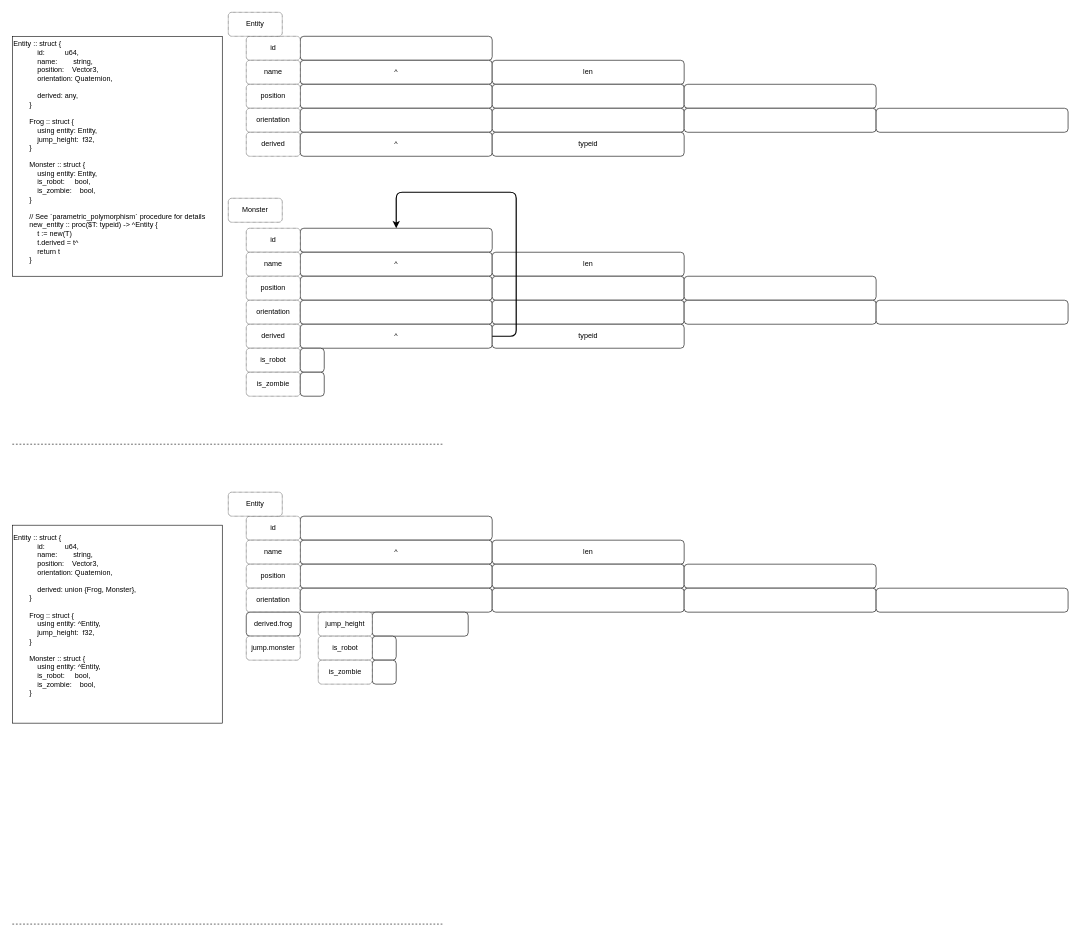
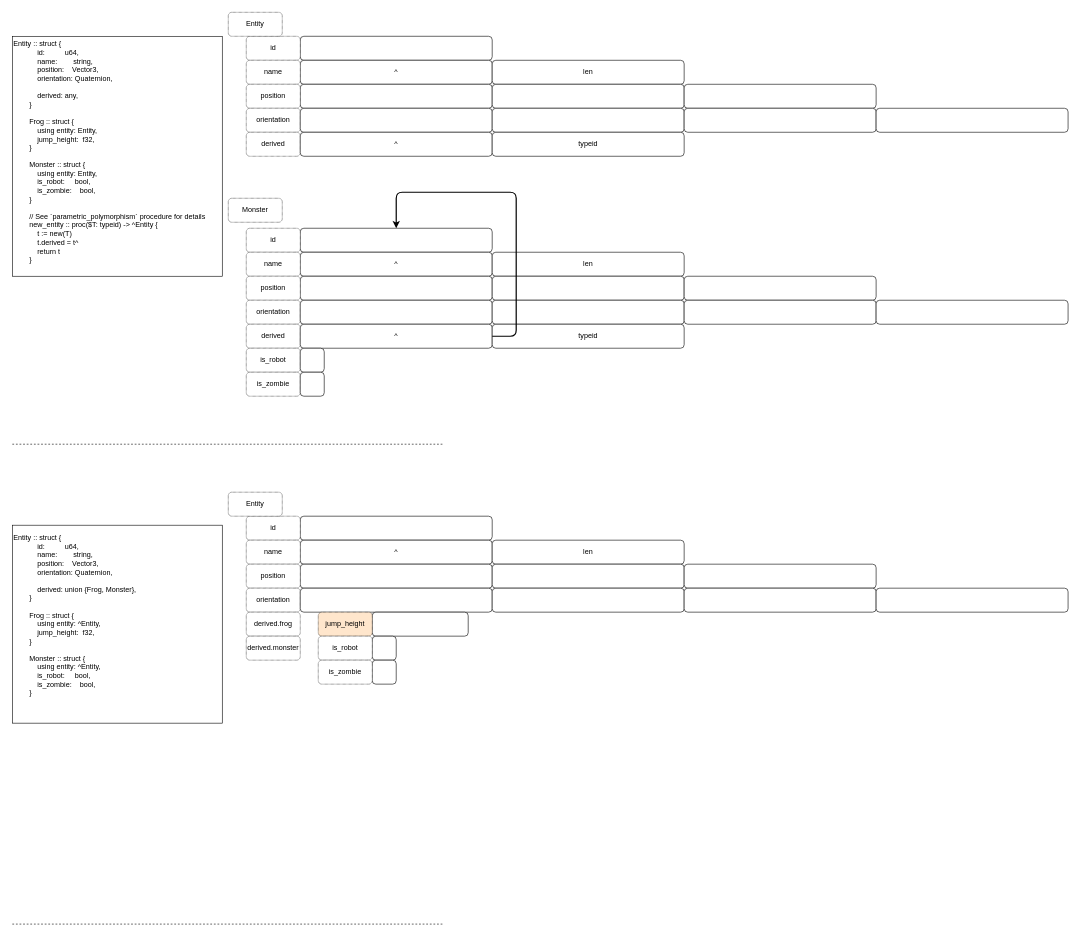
node "derived.frog": style solid -> dashed
node "jump_height": fillcolor #ffffff -> #ffe6cc
node "jump.monster": label "jump.monster" -> "derived.monster"
